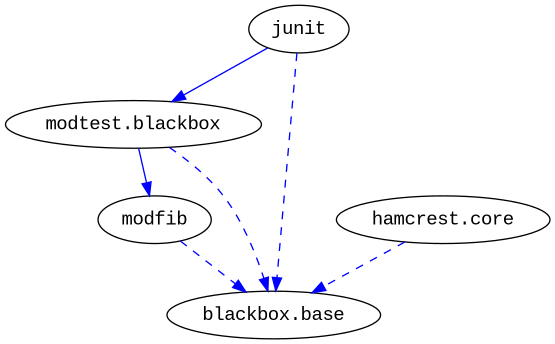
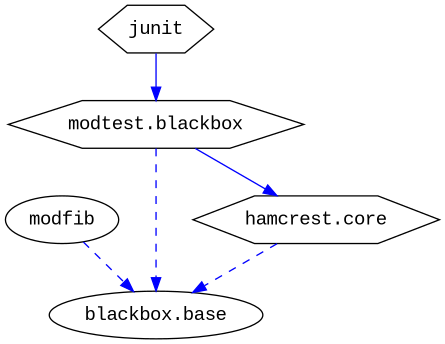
node "junit": shape ellipse -> hexagon
node "modtest.blackbox": shape ellipse -> hexagon
edge "junit" -> "blackbox.base": removed
edge "modtest.blackbox" -> "modfib": now "modtest.blackbox" -> "hamcrest.core"
node "hamcrest.core": shape ellipse -> hexagon
